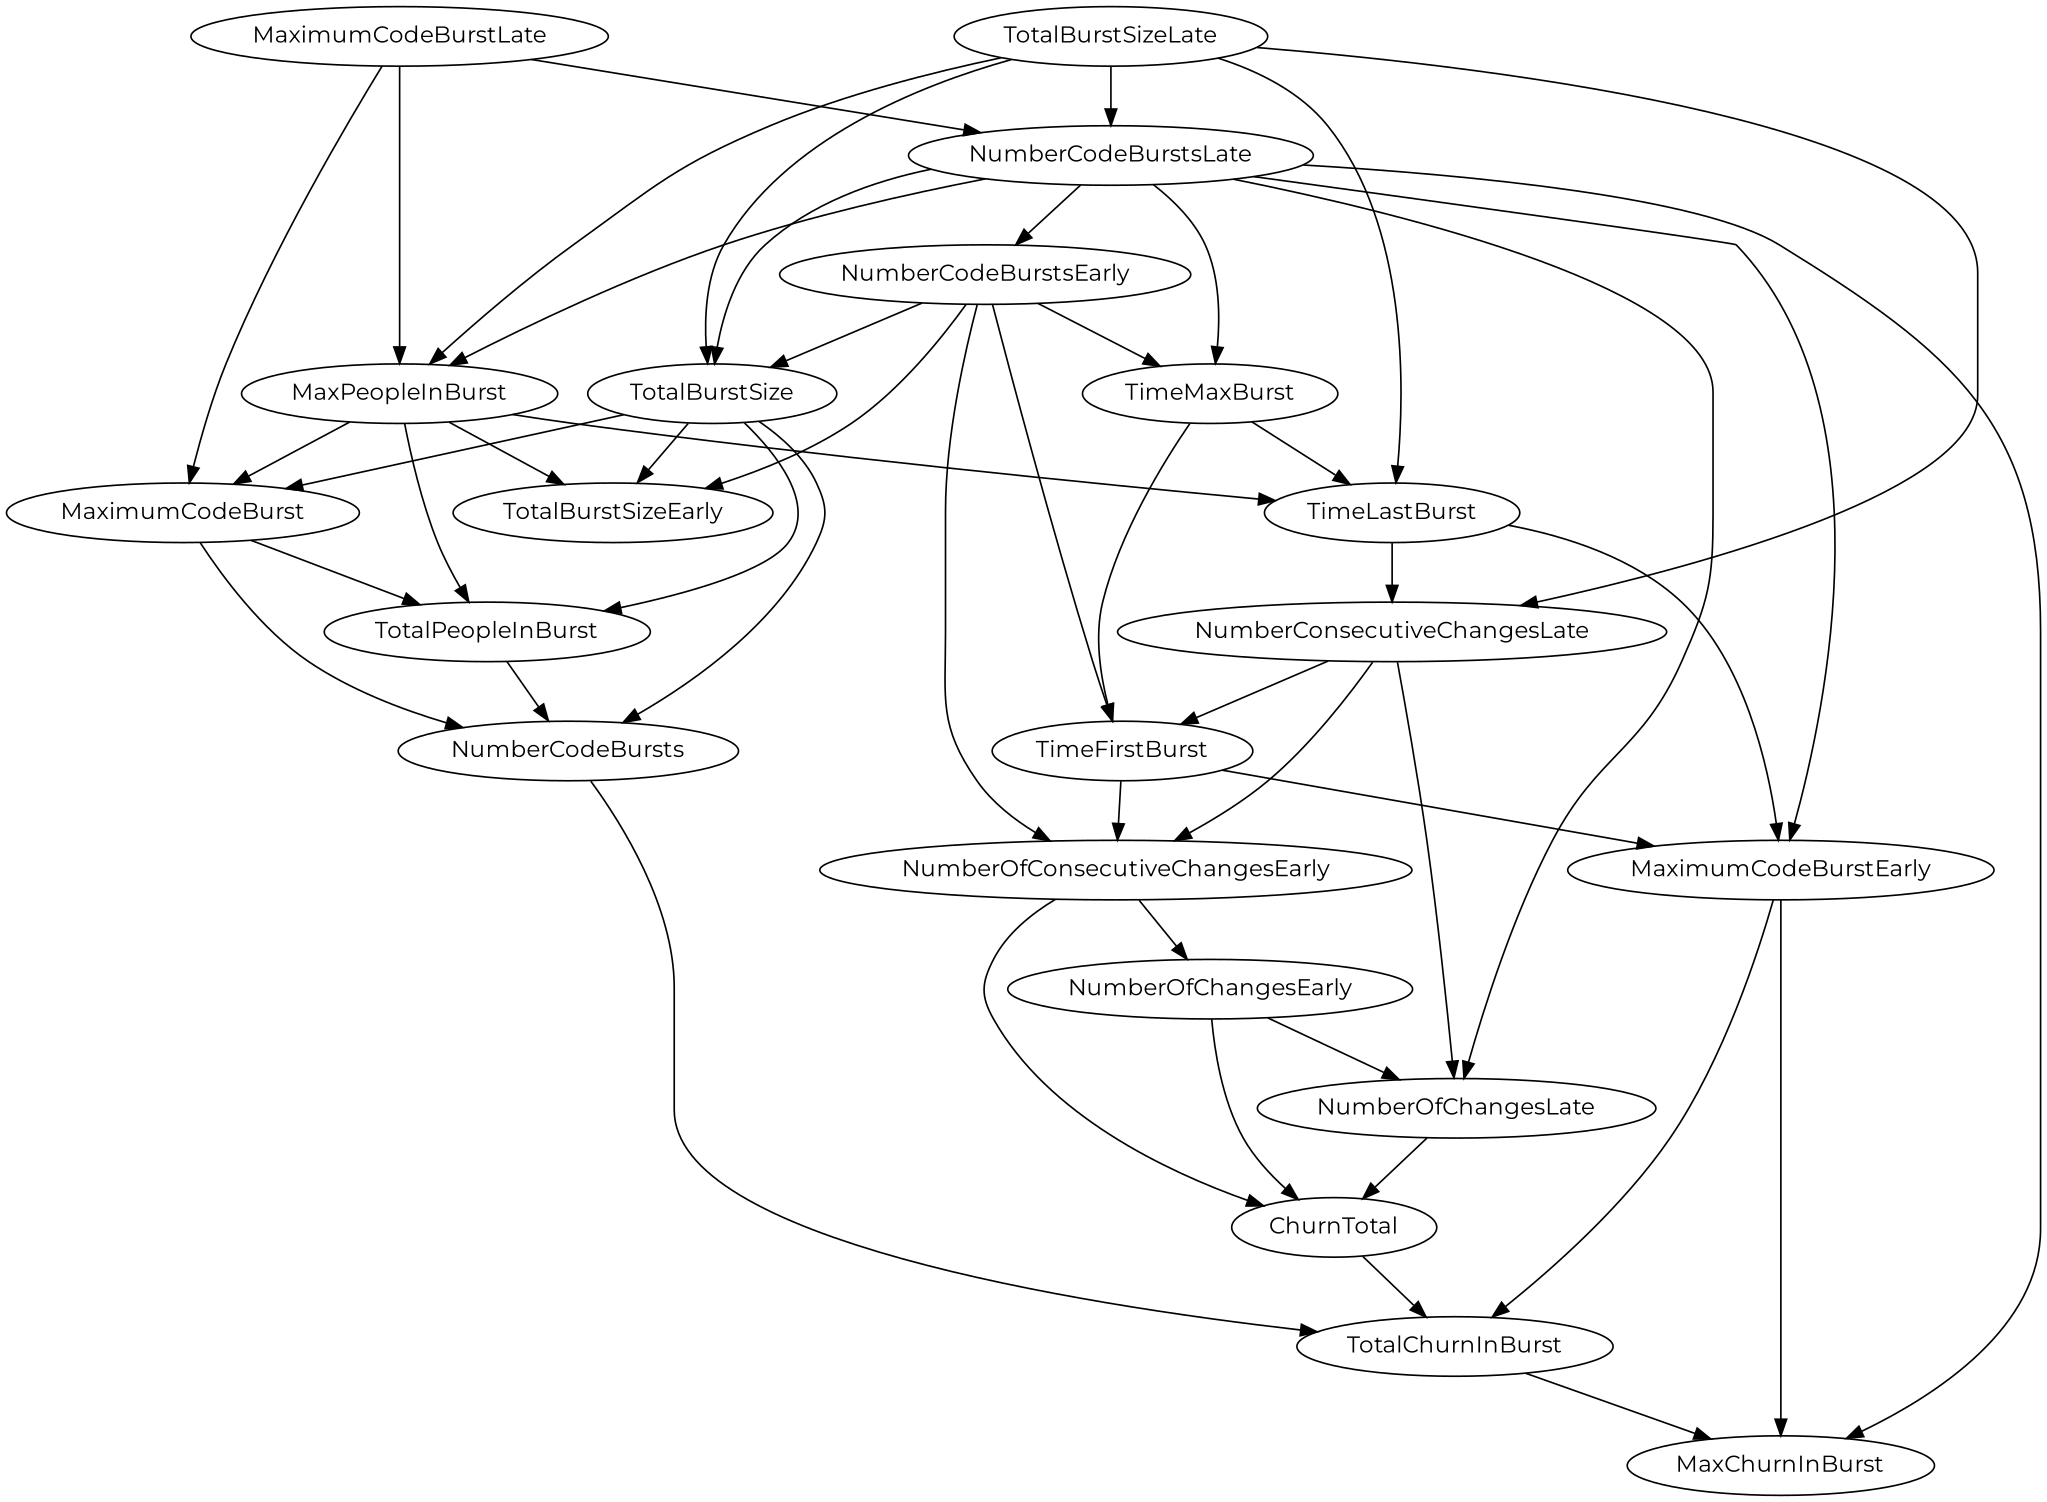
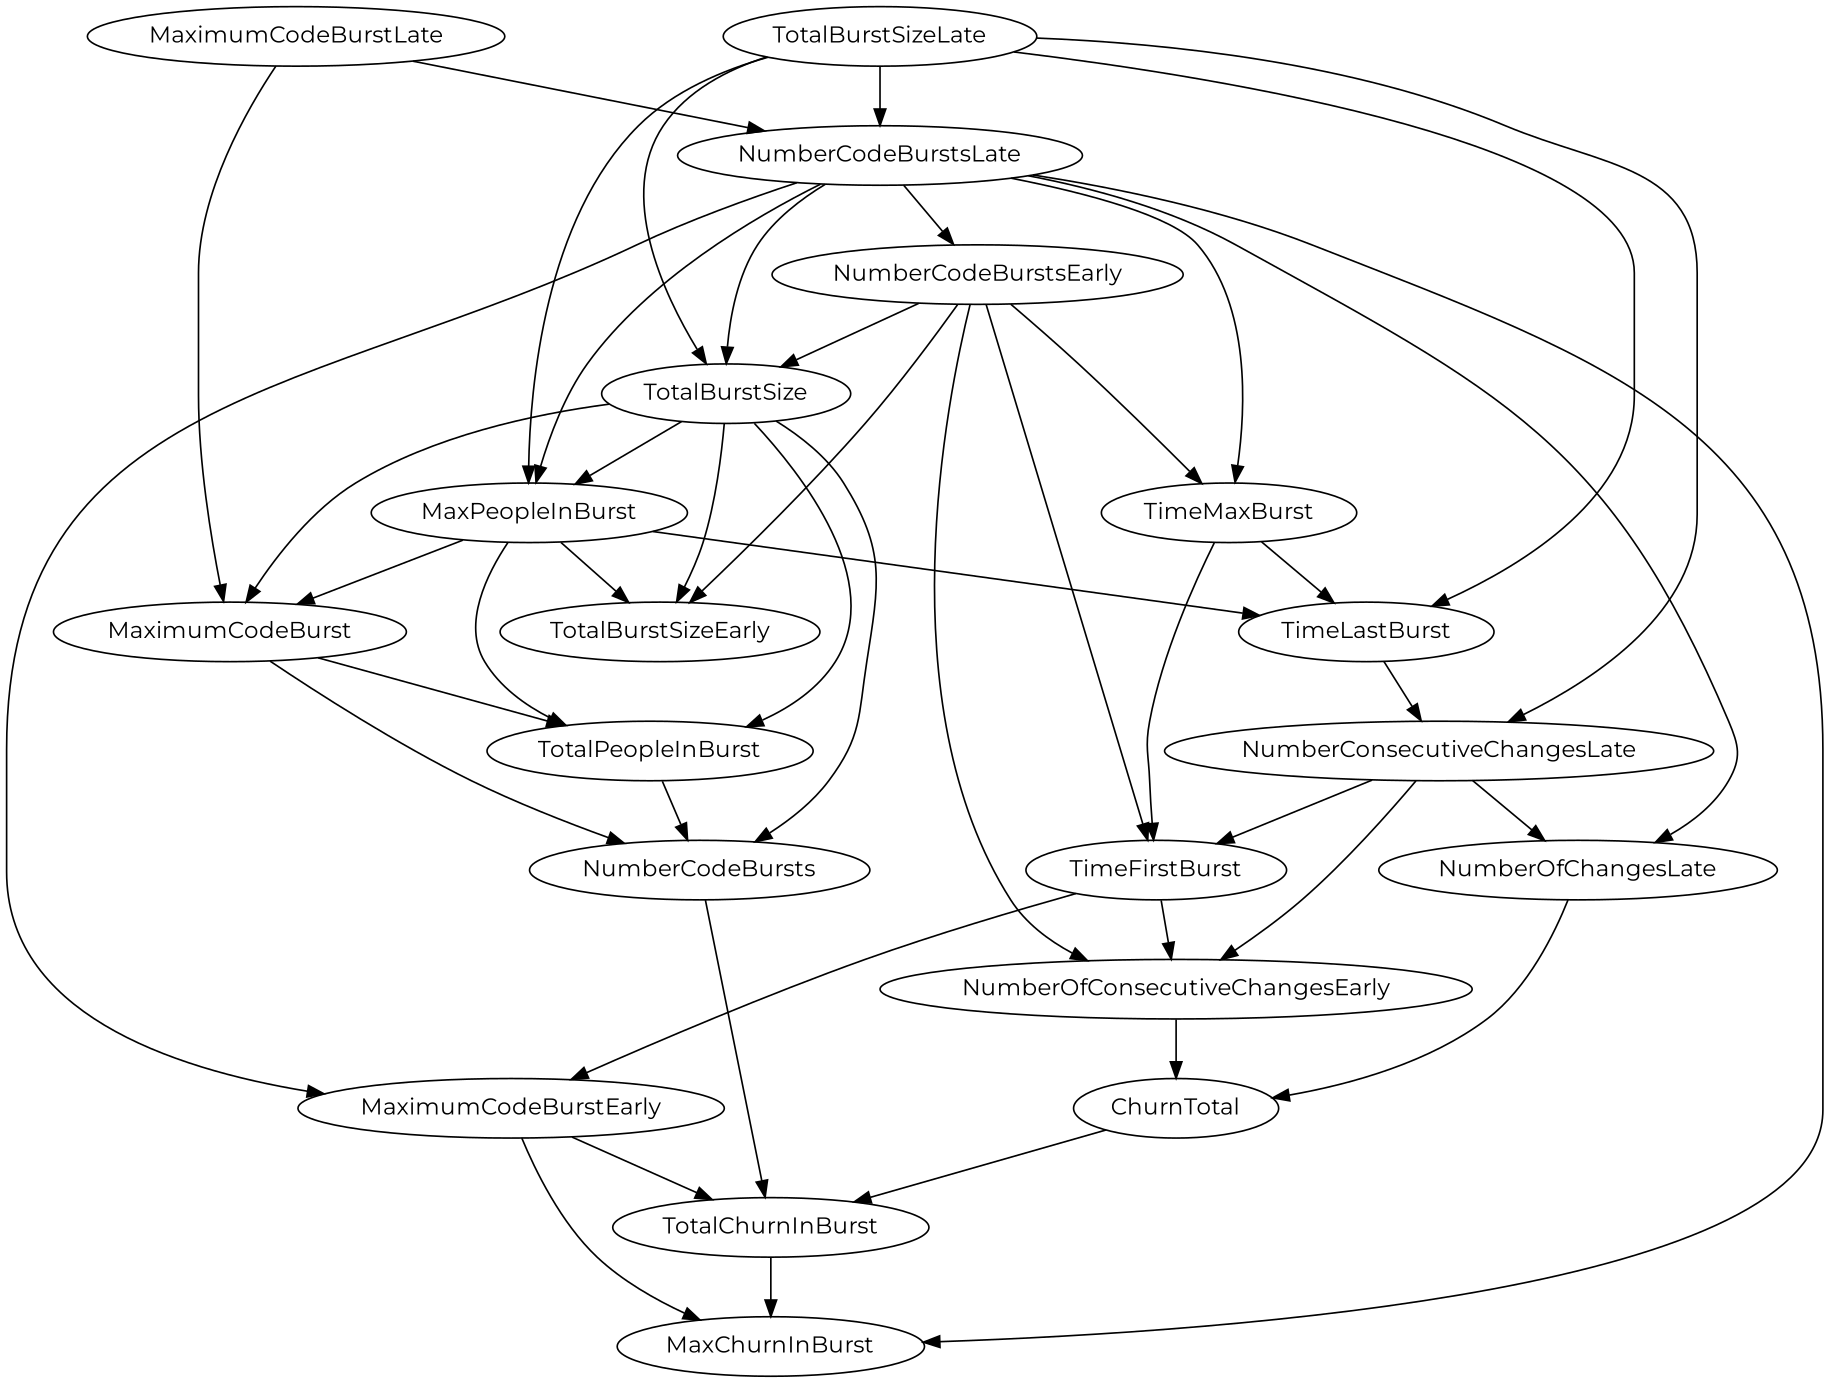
edge "MaximumCodeBurstLate" -> "MaxPeopleInBurst": now "TotalBurstSize" -> "MaxPeopleInBurst"
edge "TimeLastBurst" -> "MaximumCodeBurstEarly": removed
node "NumberOfChangesEarly": removed
